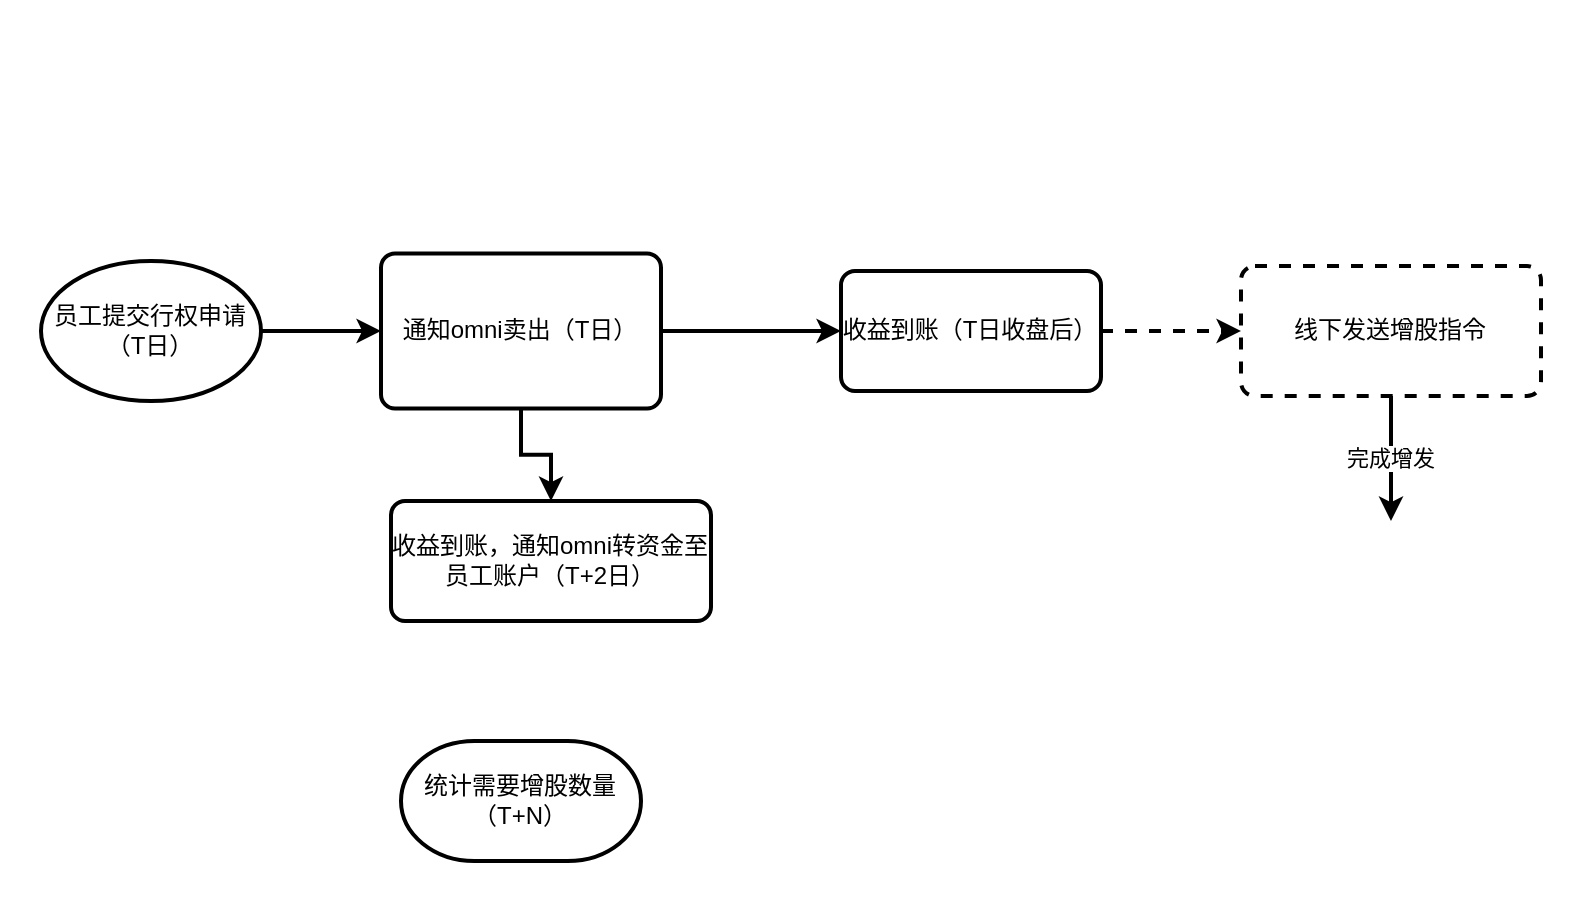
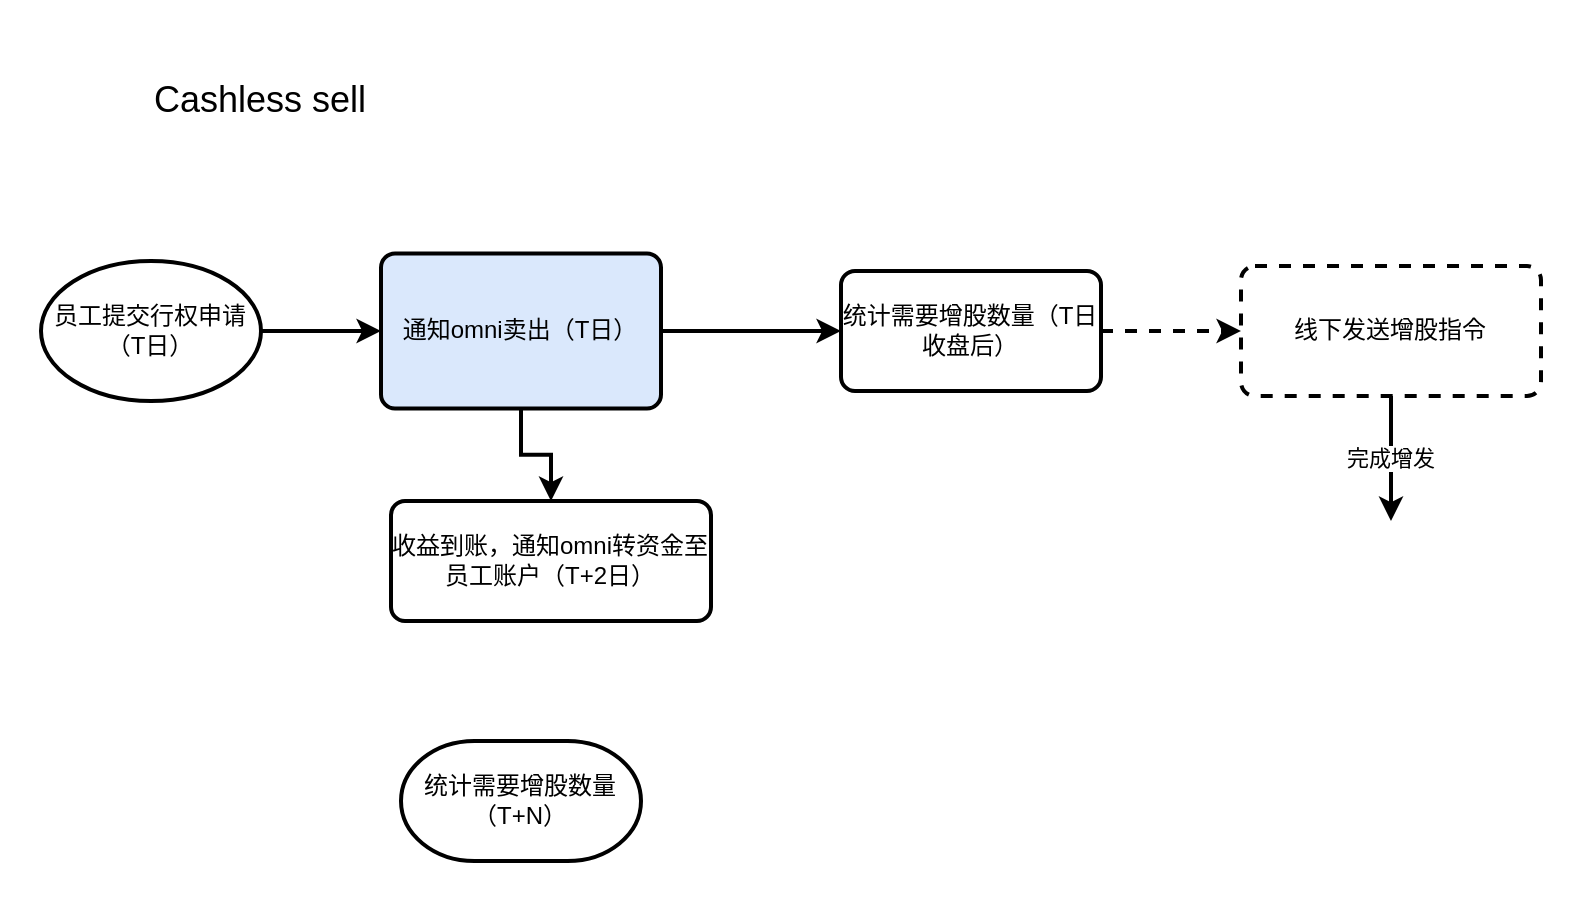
node "Cashless sell": added
node "通知omni卖出（T日）": fillcolor #ffffff -> #dae8fc
node "收益到账（T日收盘后）": label "收益到账（T日收盘后）" -> "统计需要增股数量（T日收盘后）"
